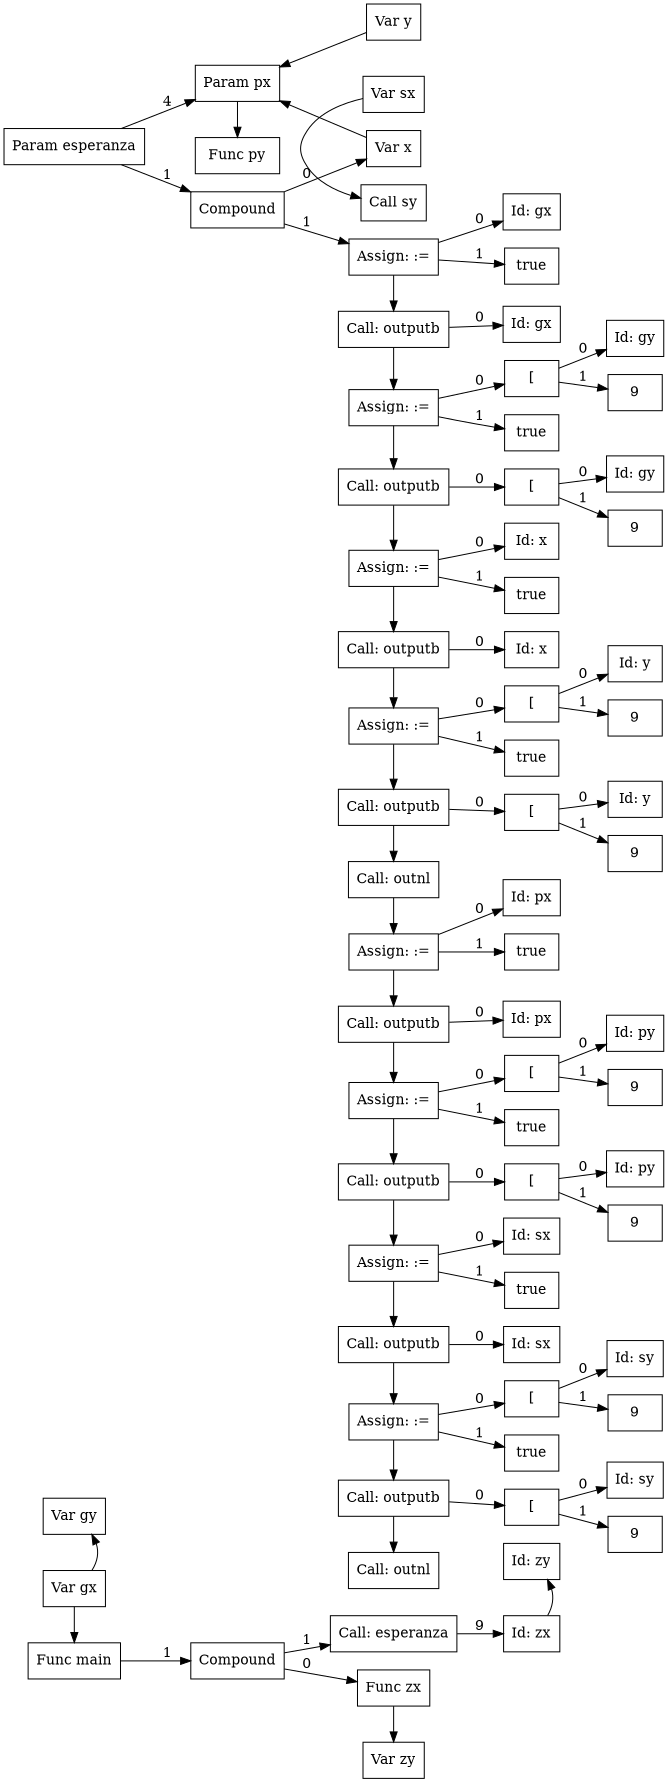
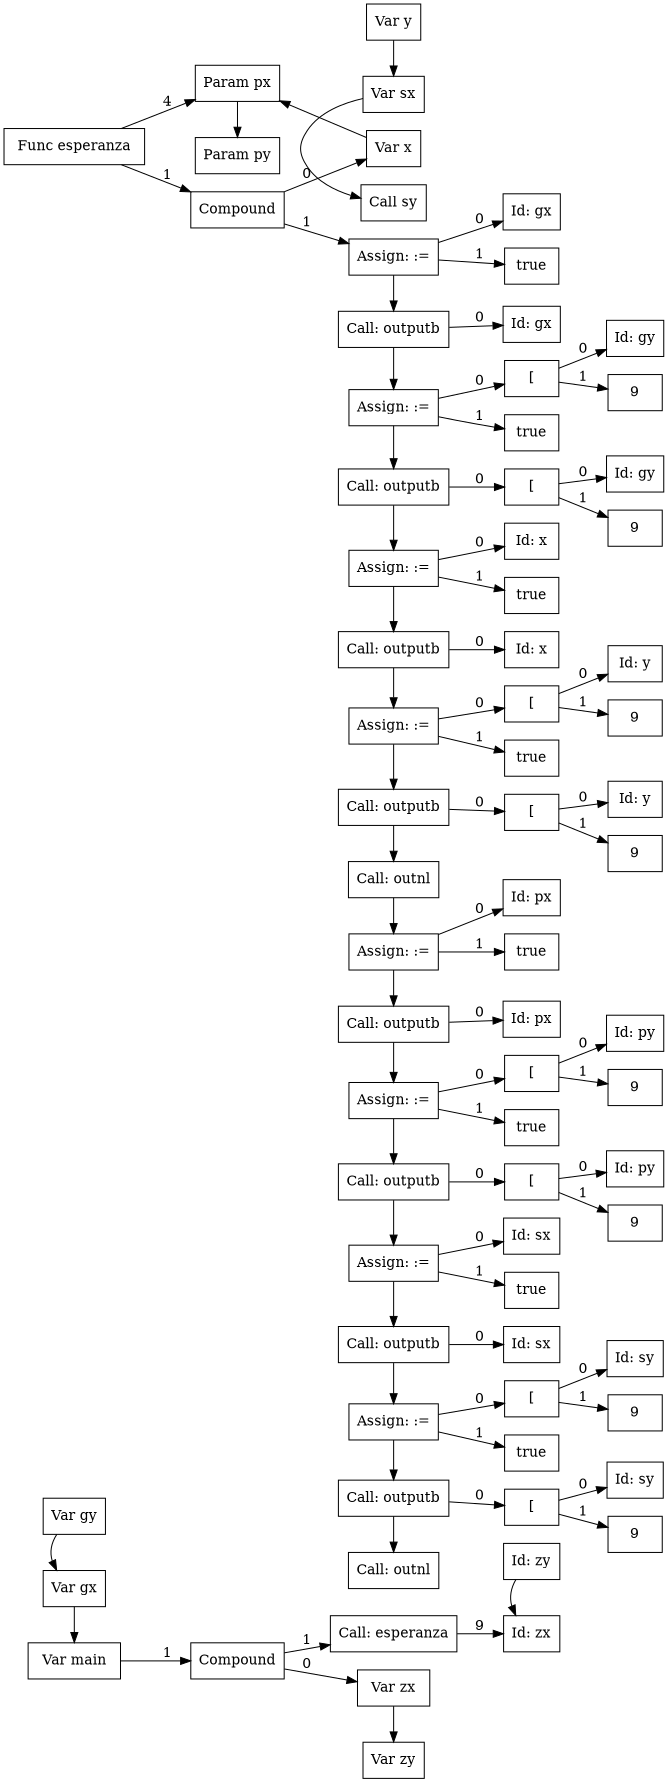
edge "Var y" -> "Param px": now "Var y" -> "Var sx"
node "Param esperanza": label "Param esperanza" -> "Func esperanza"
node "Func py": label "Func py" -> "Param py"
edge "Var gx" -> "Var gy": reversed
edge "Id: zx" -> "Id: zy": reversed
node "Func main": label "Func main" -> "Var main"
node "Func zx": label "Func zx" -> "Var zx"
